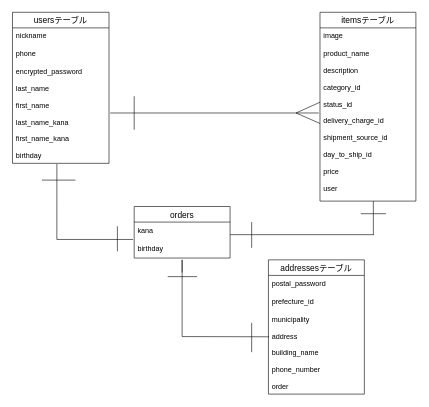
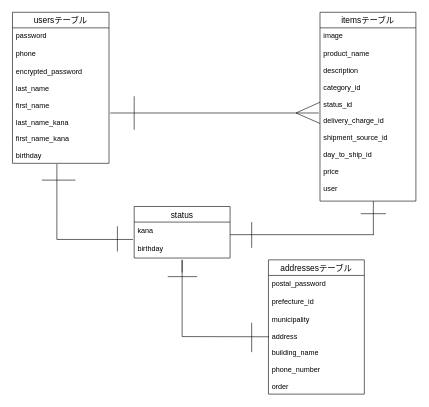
node "nickname": label "nickname" -> "password"
node "orders": label "orders" -> "status"
